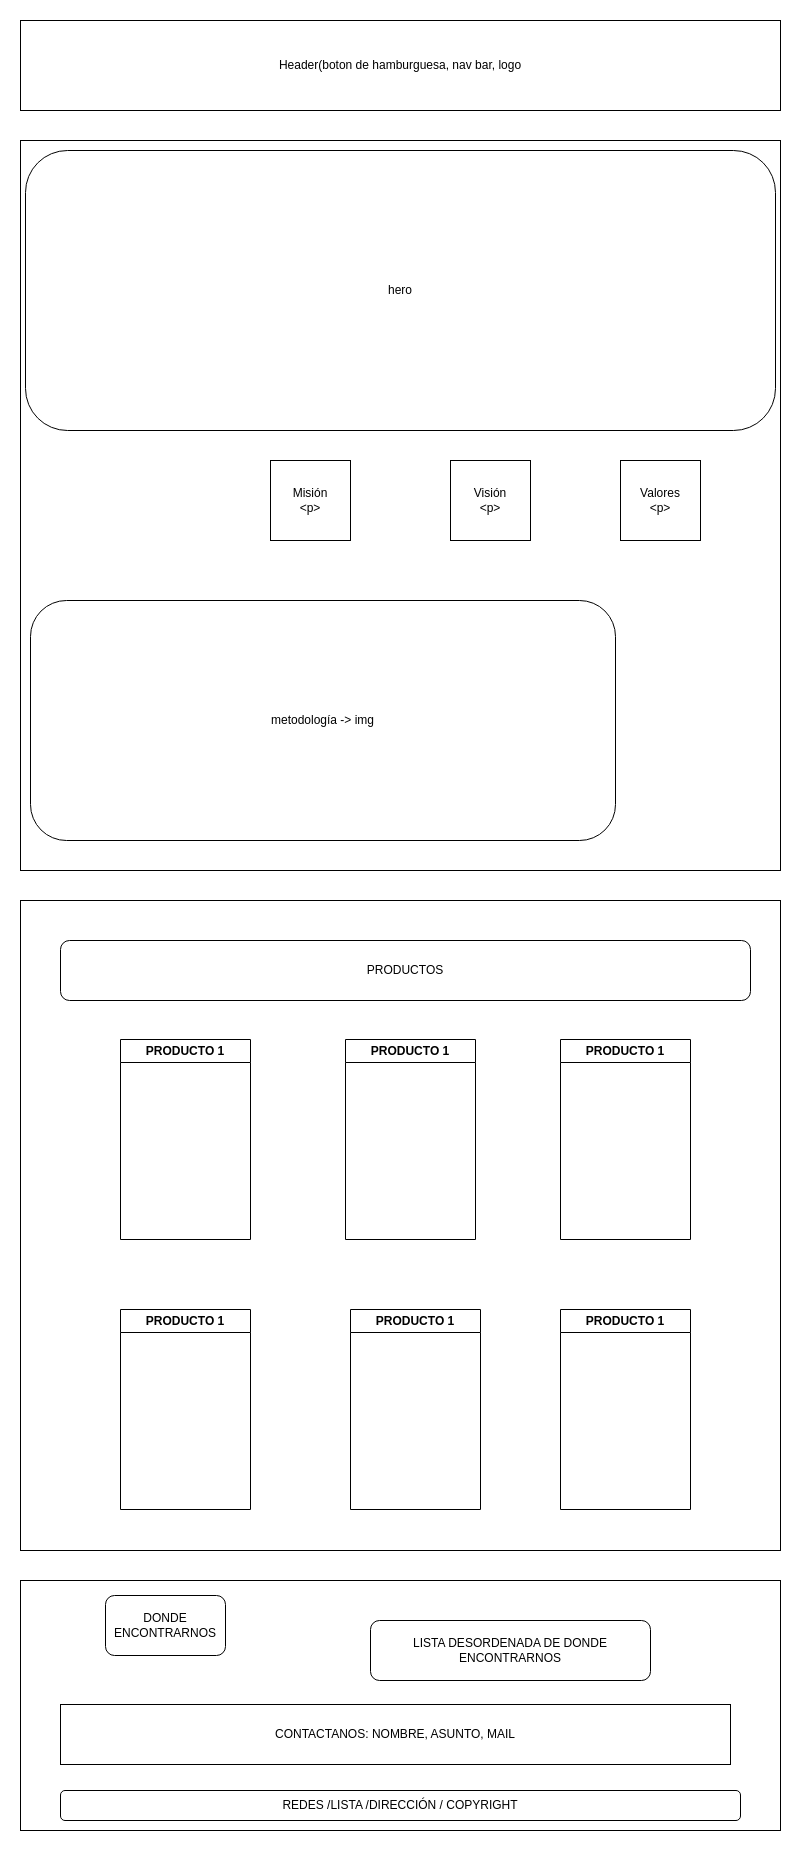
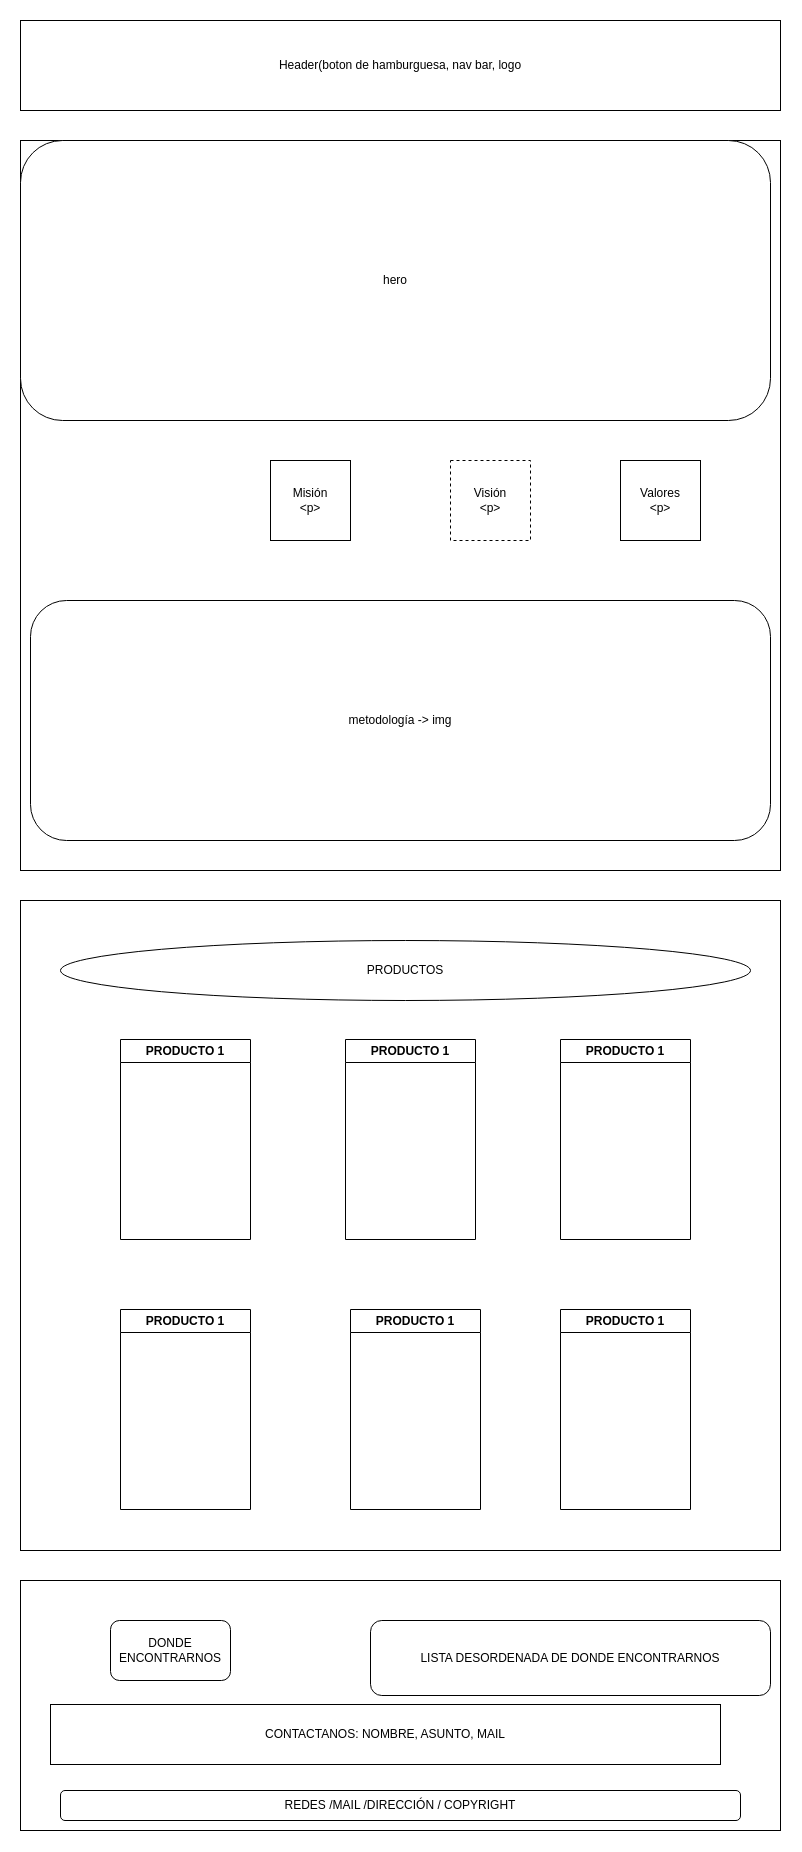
node "hero": moved (401, 291) -> (396, 281)
node "Visión <p>": style solid -> dashed
node "metodología -> img": size 585x240 -> 740x240
node "PRODUCTOS": shape rounded rectangle -> ellipse
node "DONDE ENCONTRARNOS": moved (166, 1626) -> (171, 1651)
node "LISTA DESORDENADA DE DONDE ENCONTRARNOS": size 280x60 -> 400x75
node "CONTACTANOS: NOMBRE, ASUNTO, MAIL": moved (396, 1735) -> (386, 1735)
node "REDES /LISTA /DIRECCIÓN / COPYRIGHT": label "REDES /LISTA /DIRECCIÓN / COPYRIGHT" -> "REDES /MAIL /DIRECCIÓN / COPYRIGHT"
